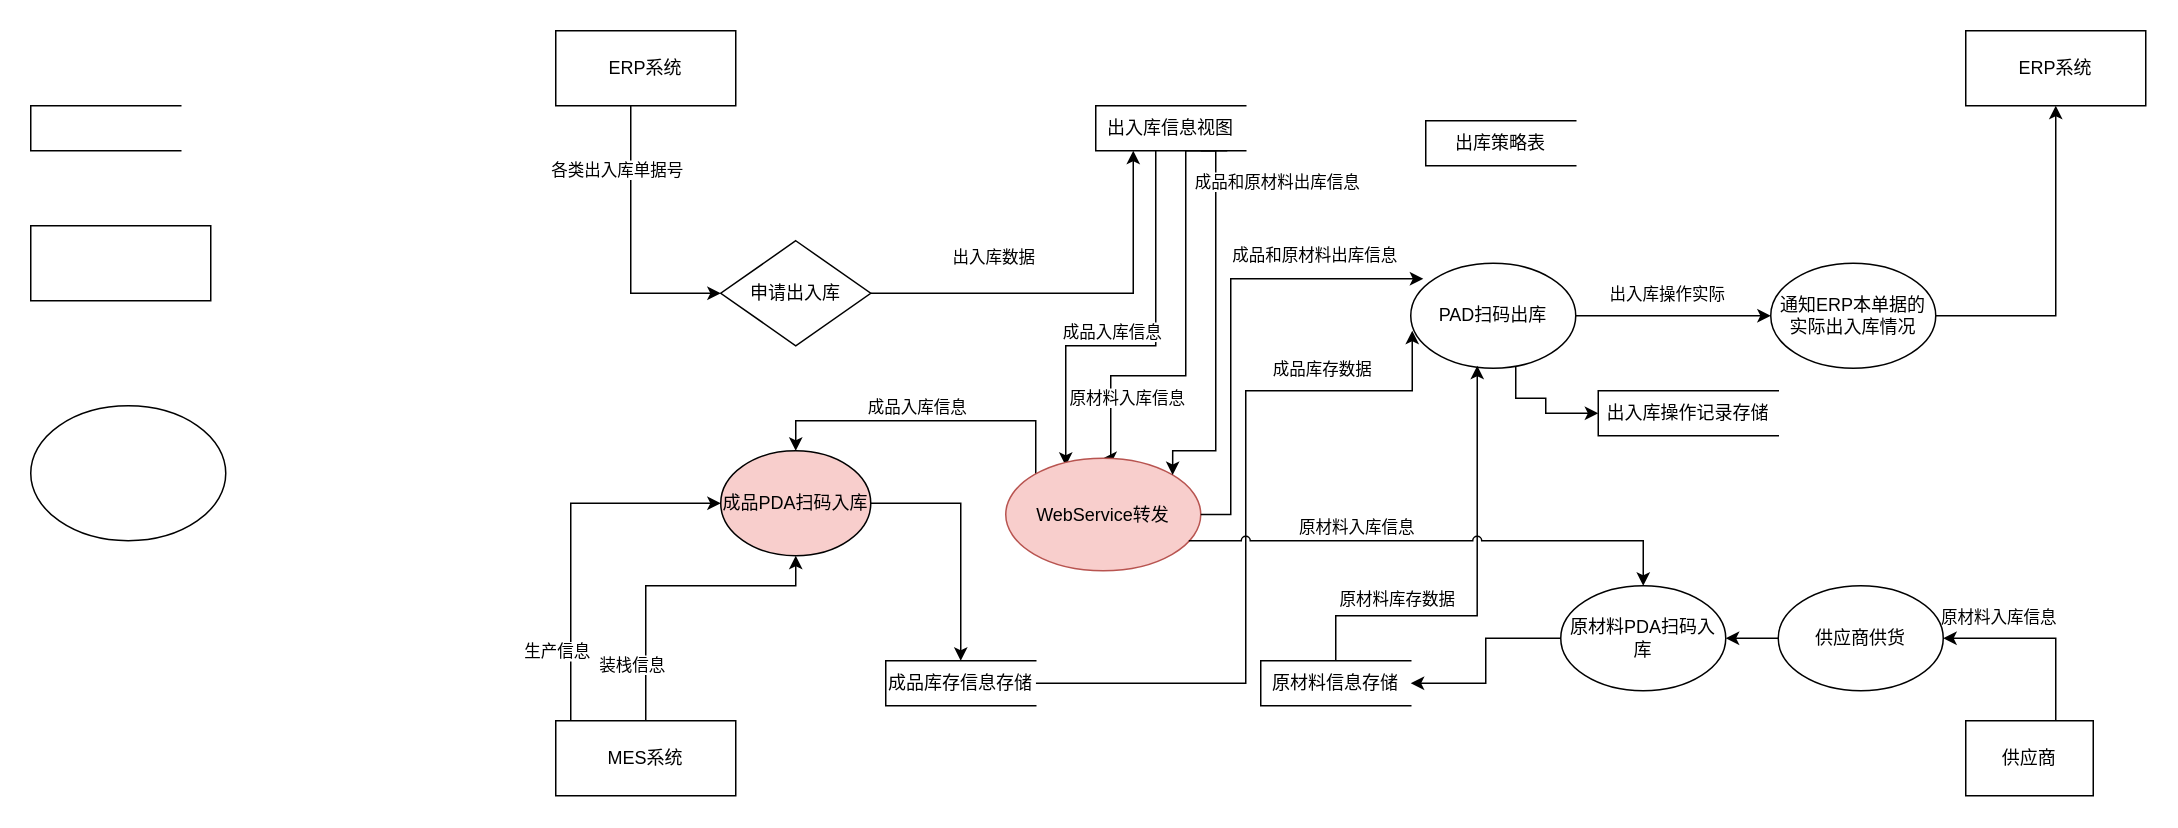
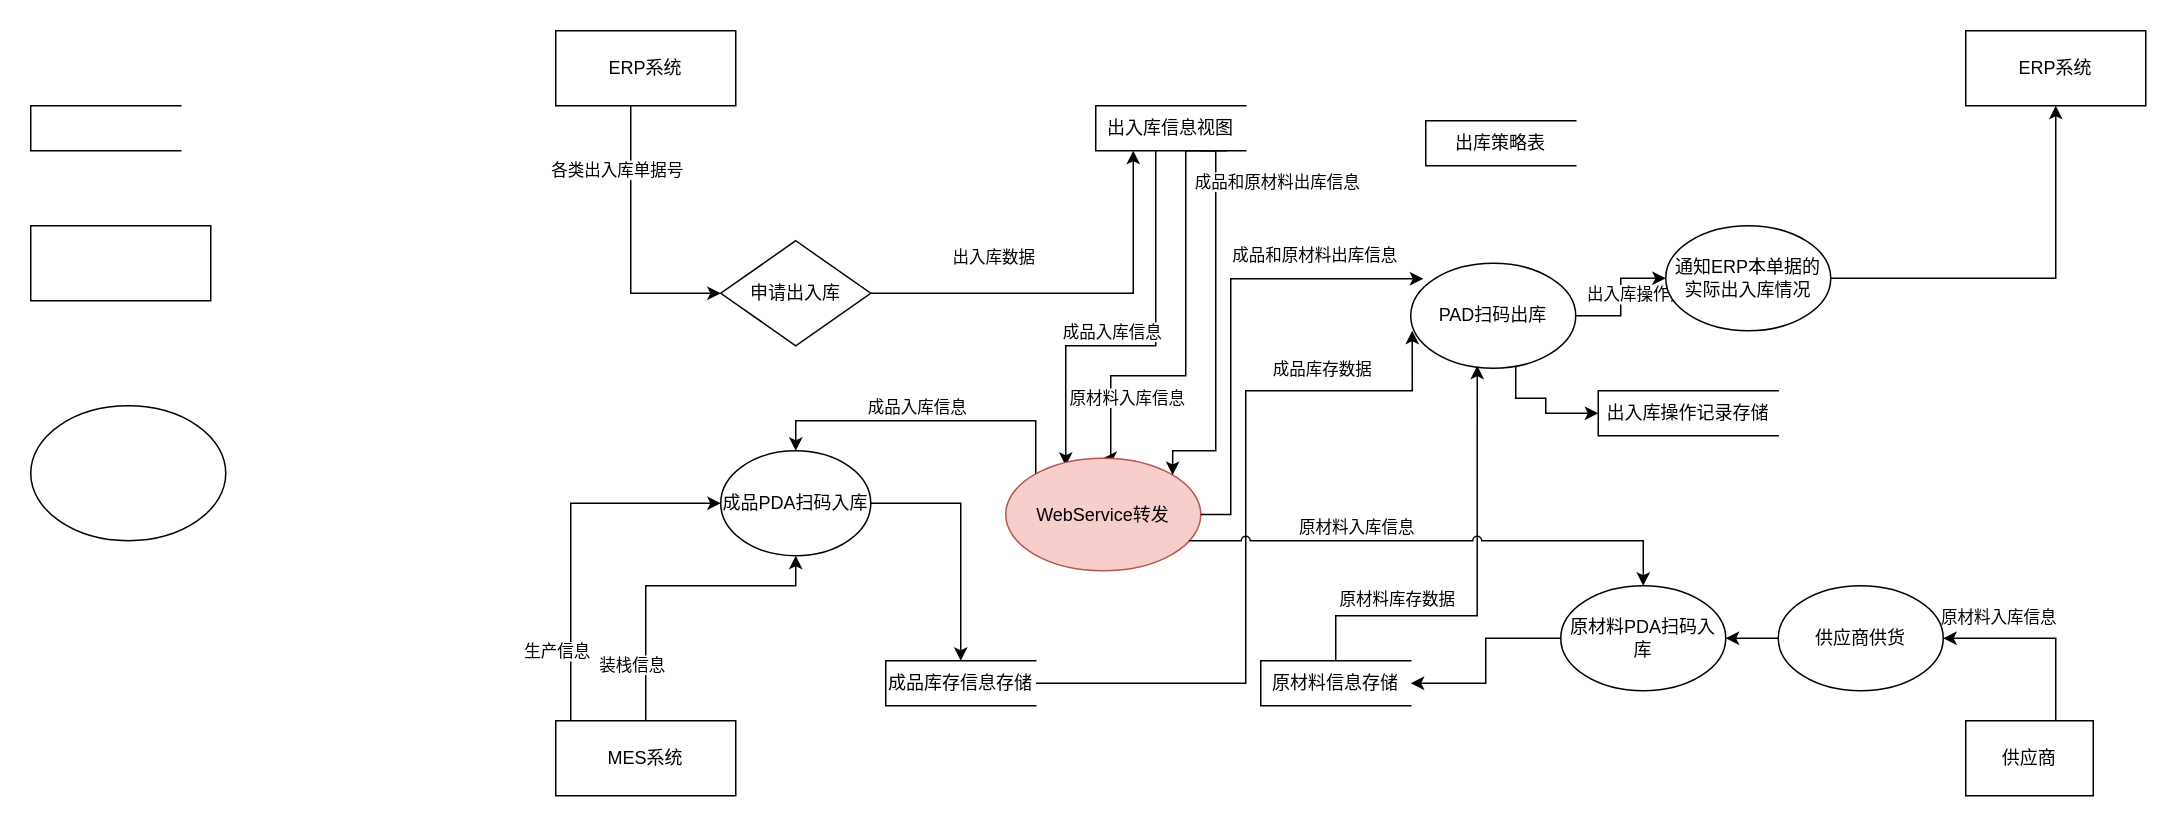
node "通知ERP本单据的实际出入库情况": moved (1853, 316) -> (1748, 278)
node "成品PDA扫码入库": fillcolor #f8cecc -> #ffffff
